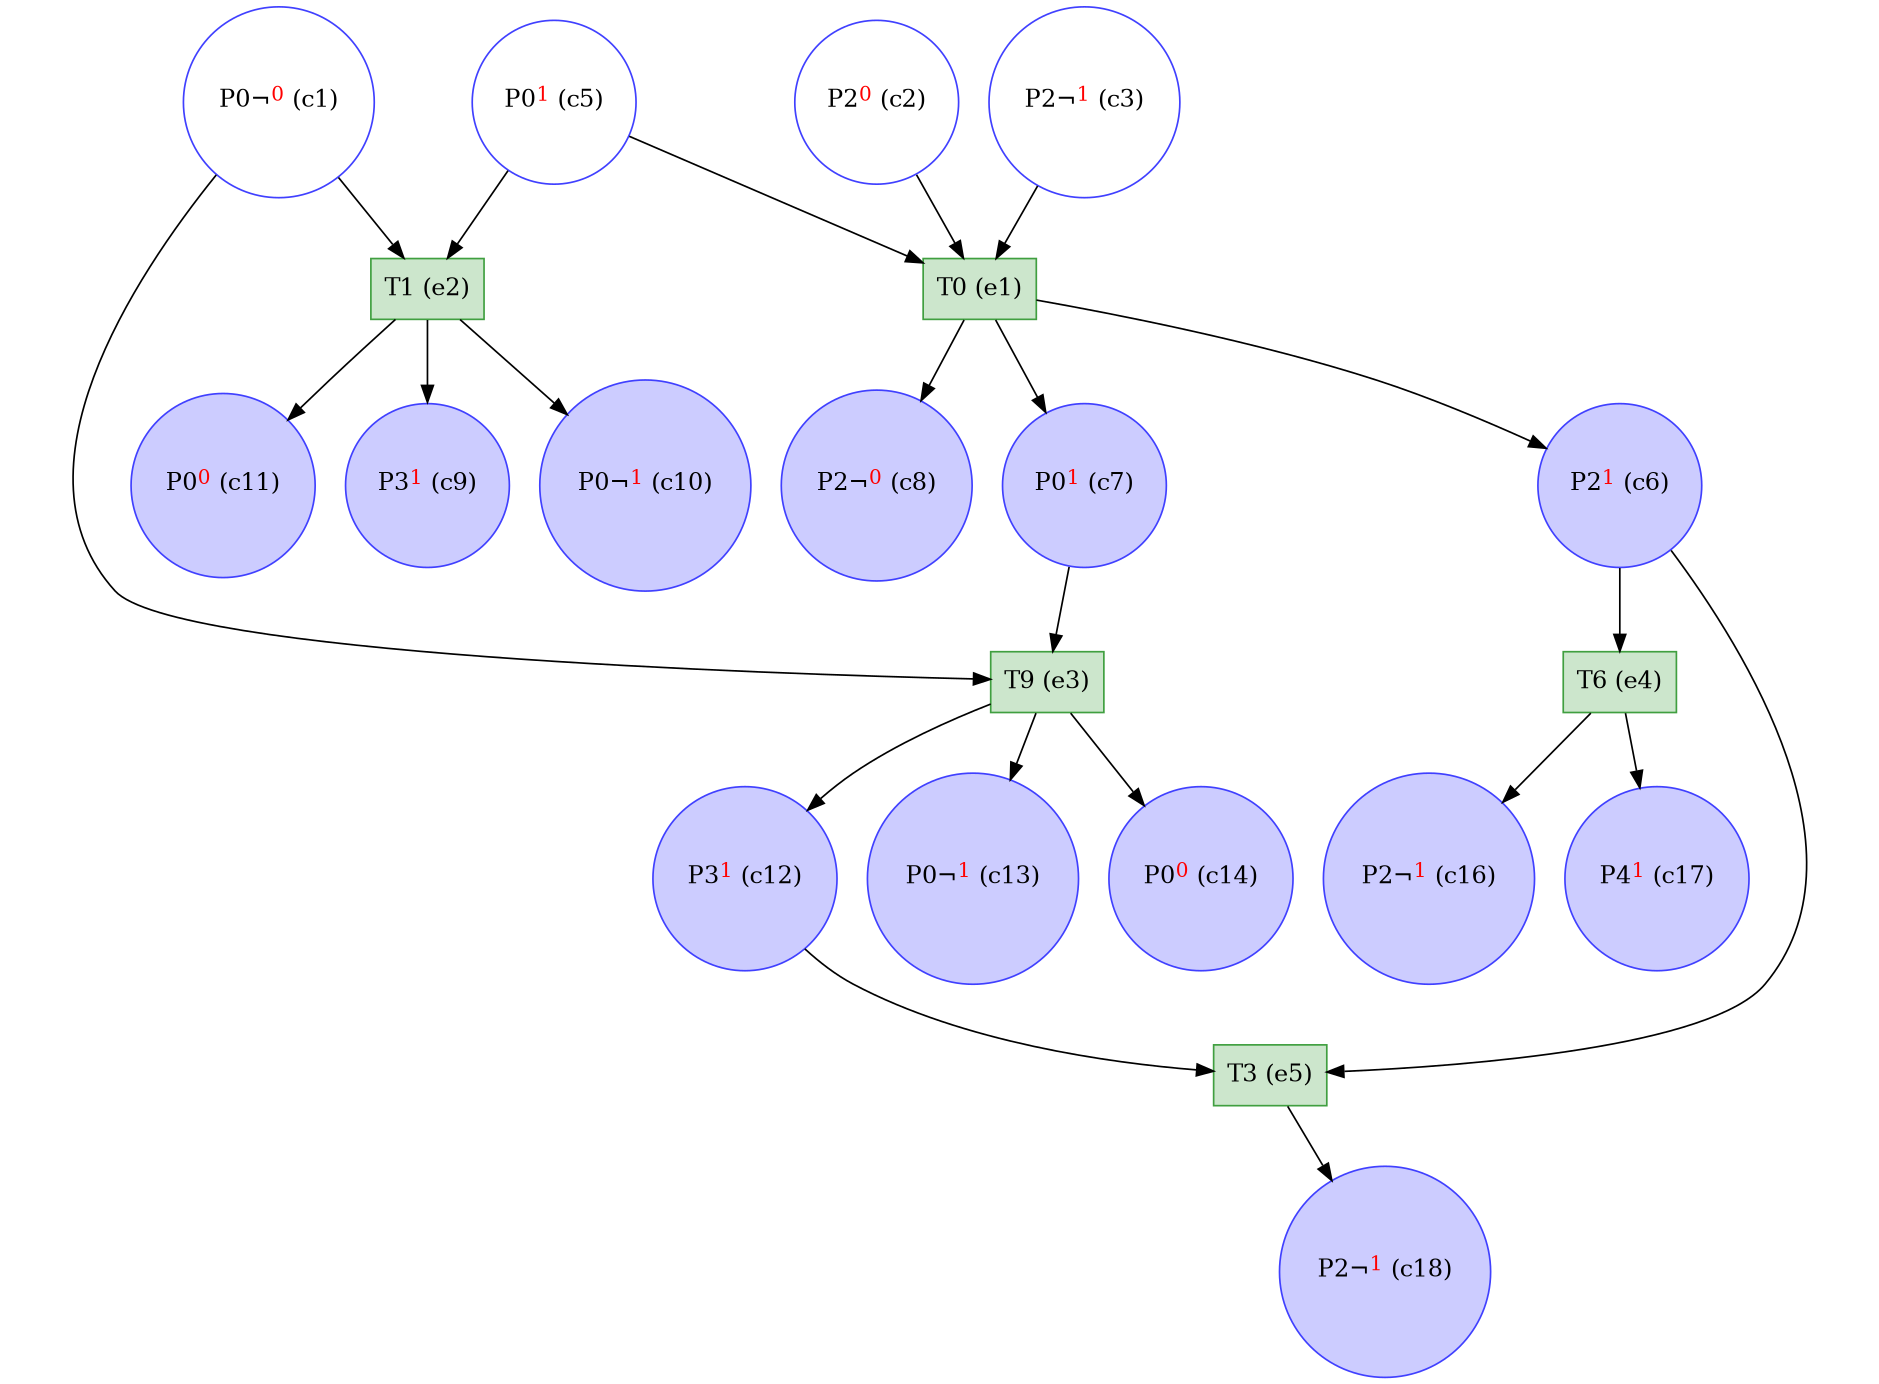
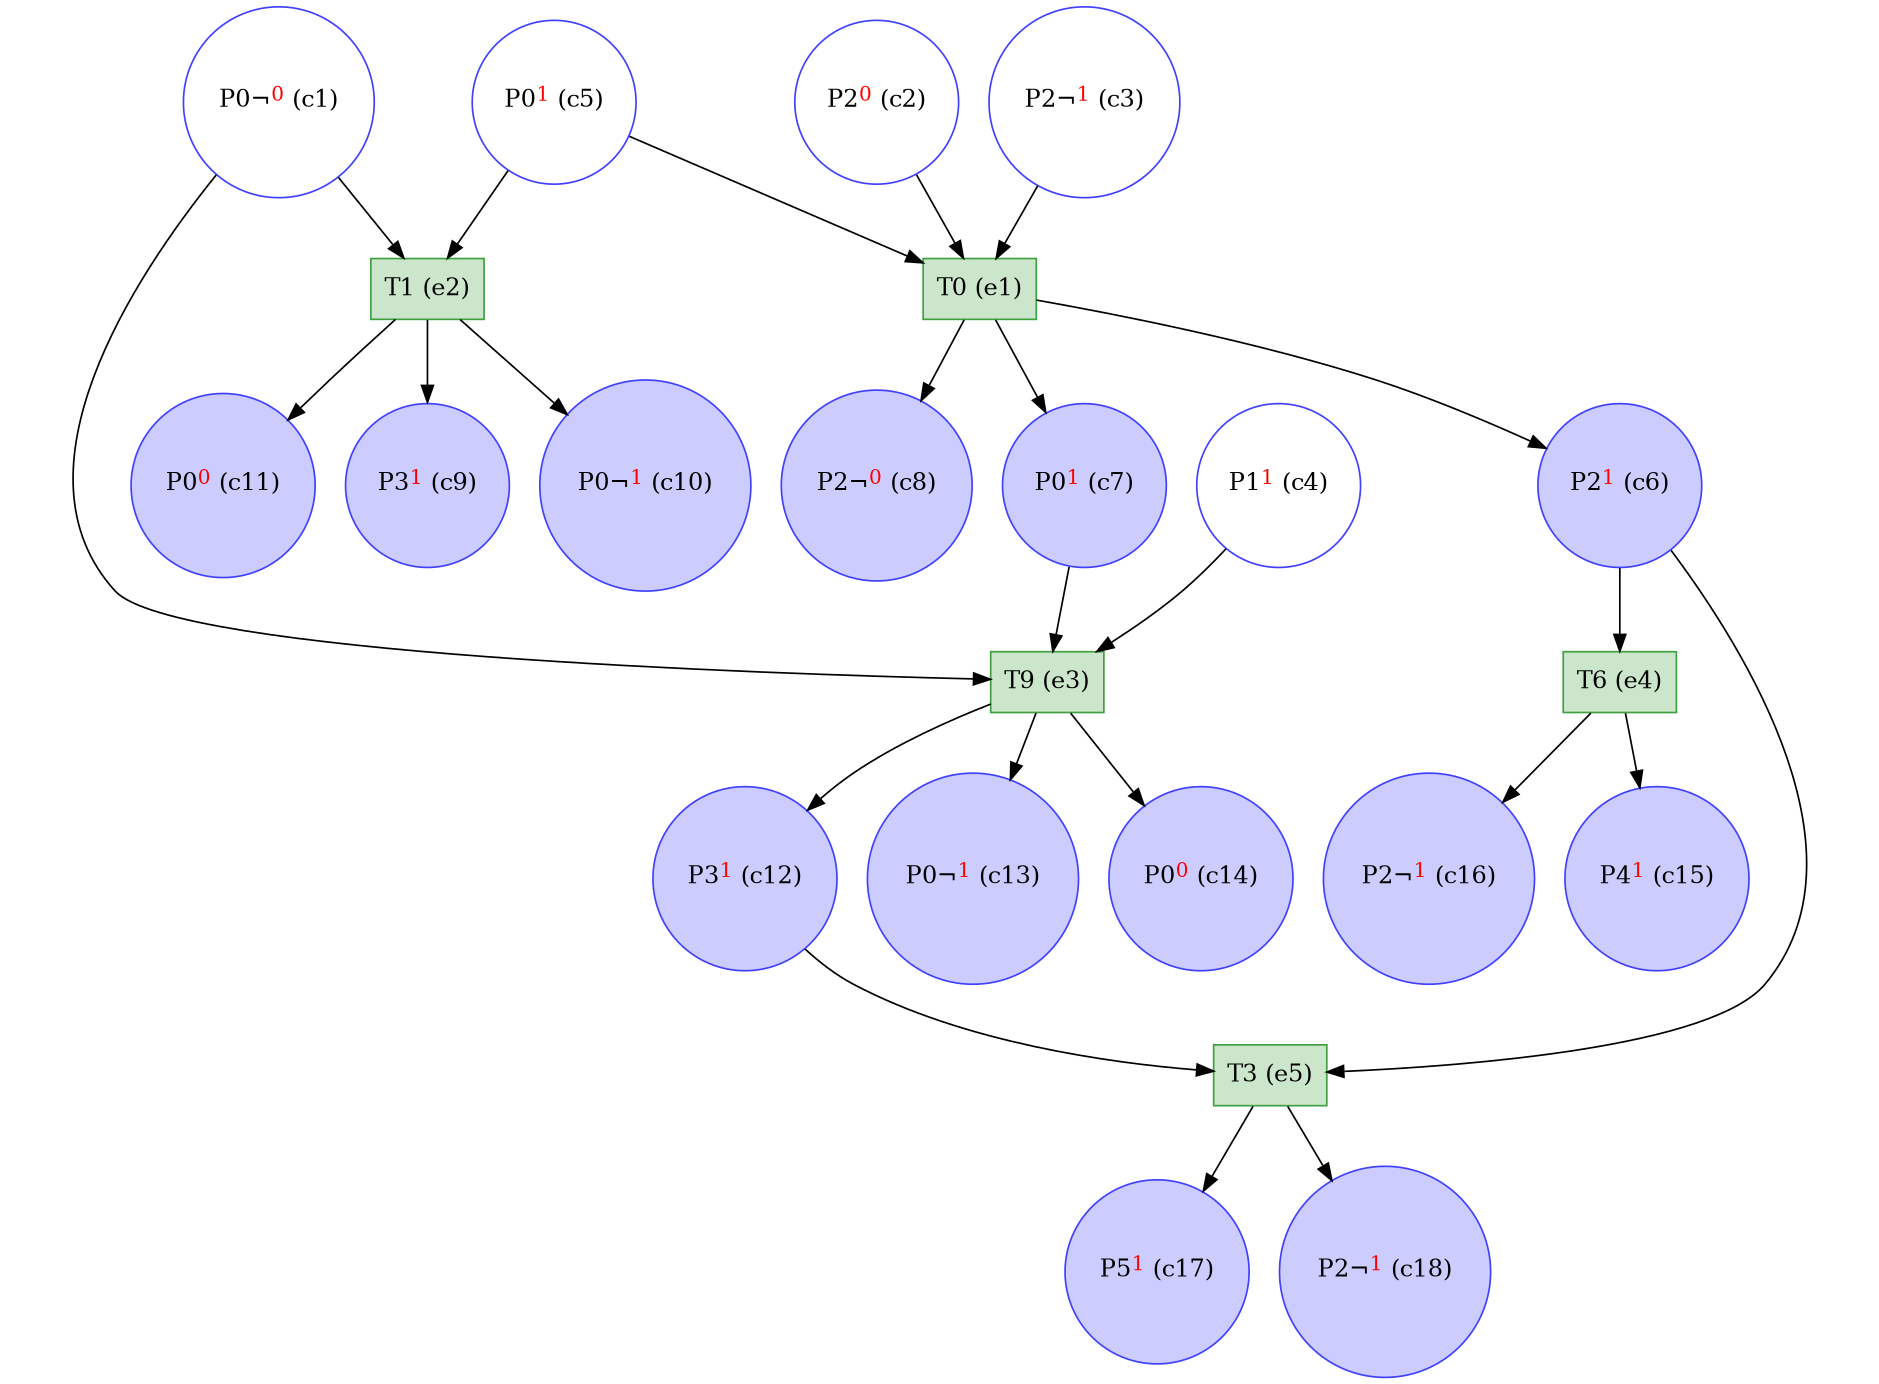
node "P1": added
node "P4": text "(c17)" -> "(c15)"
node "P5": added
